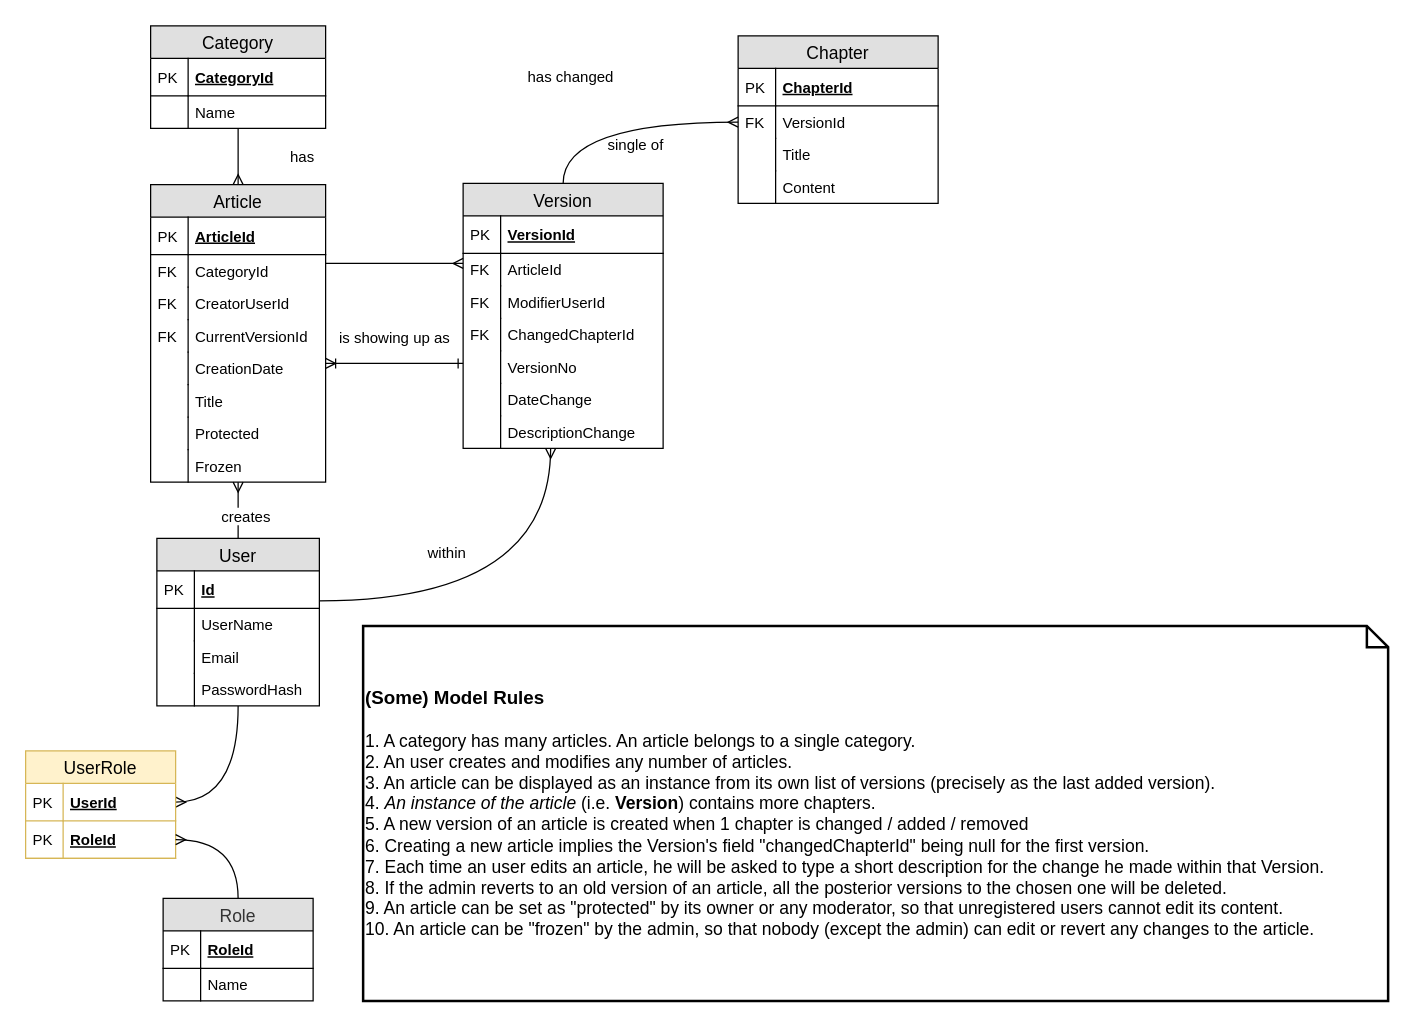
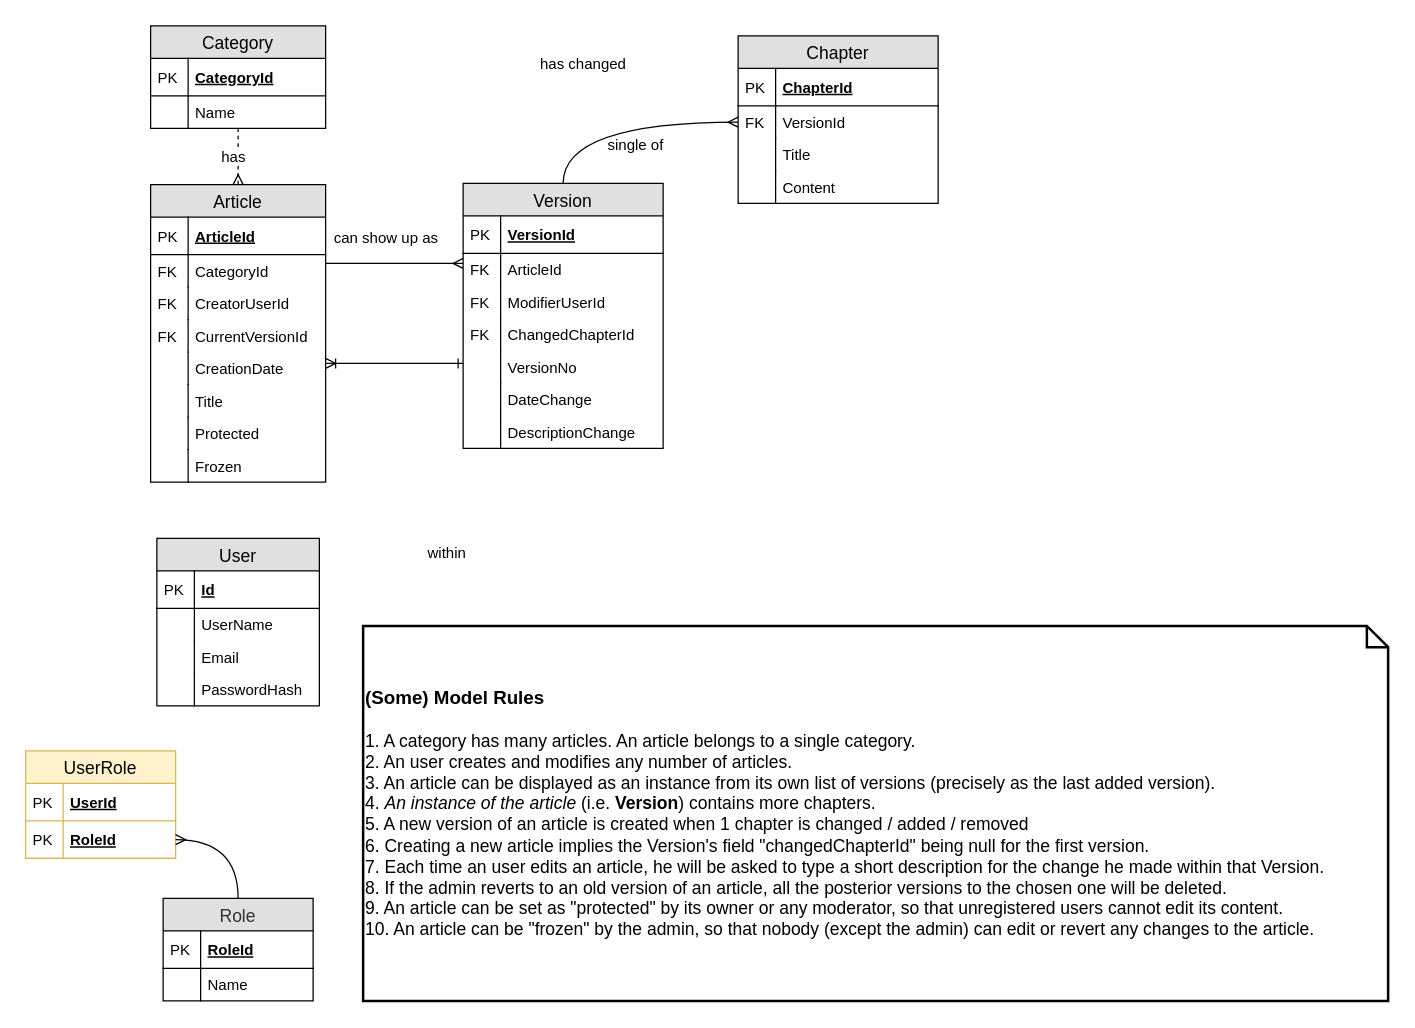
node "has changed": moved (576, 77) -> (588, 64)
node "has": moved (307, 156) -> (238, 156)
edge "Category" -> "Article": style solid -> dashed
node "can show up as": added
node "is showing up as": removed
edge "User" -> "Article": removed
node "creates": removed
edge "User" -> "Version": removed
edge "User" -> "UserId": removed
